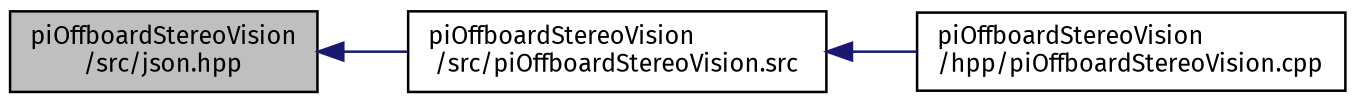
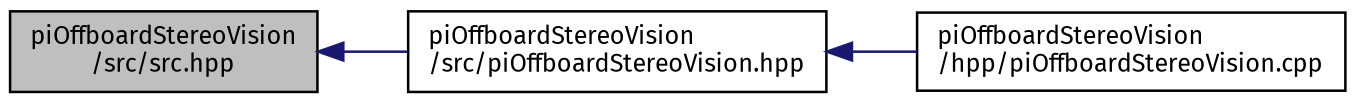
node "piOffboardStereoVision /src/json.hpp": label "piOffboardStereoVision /src/json.hpp" -> "piOffboardStereoVision /src/src.hpp"
node "piOffboardStereoVision /src/piOffboardStereoVision.src": label "piOffboardStereoVision /src/piOffboardStereoVision.src" -> "piOffboardStereoVision /src/piOffboardStereoVision.hpp"
